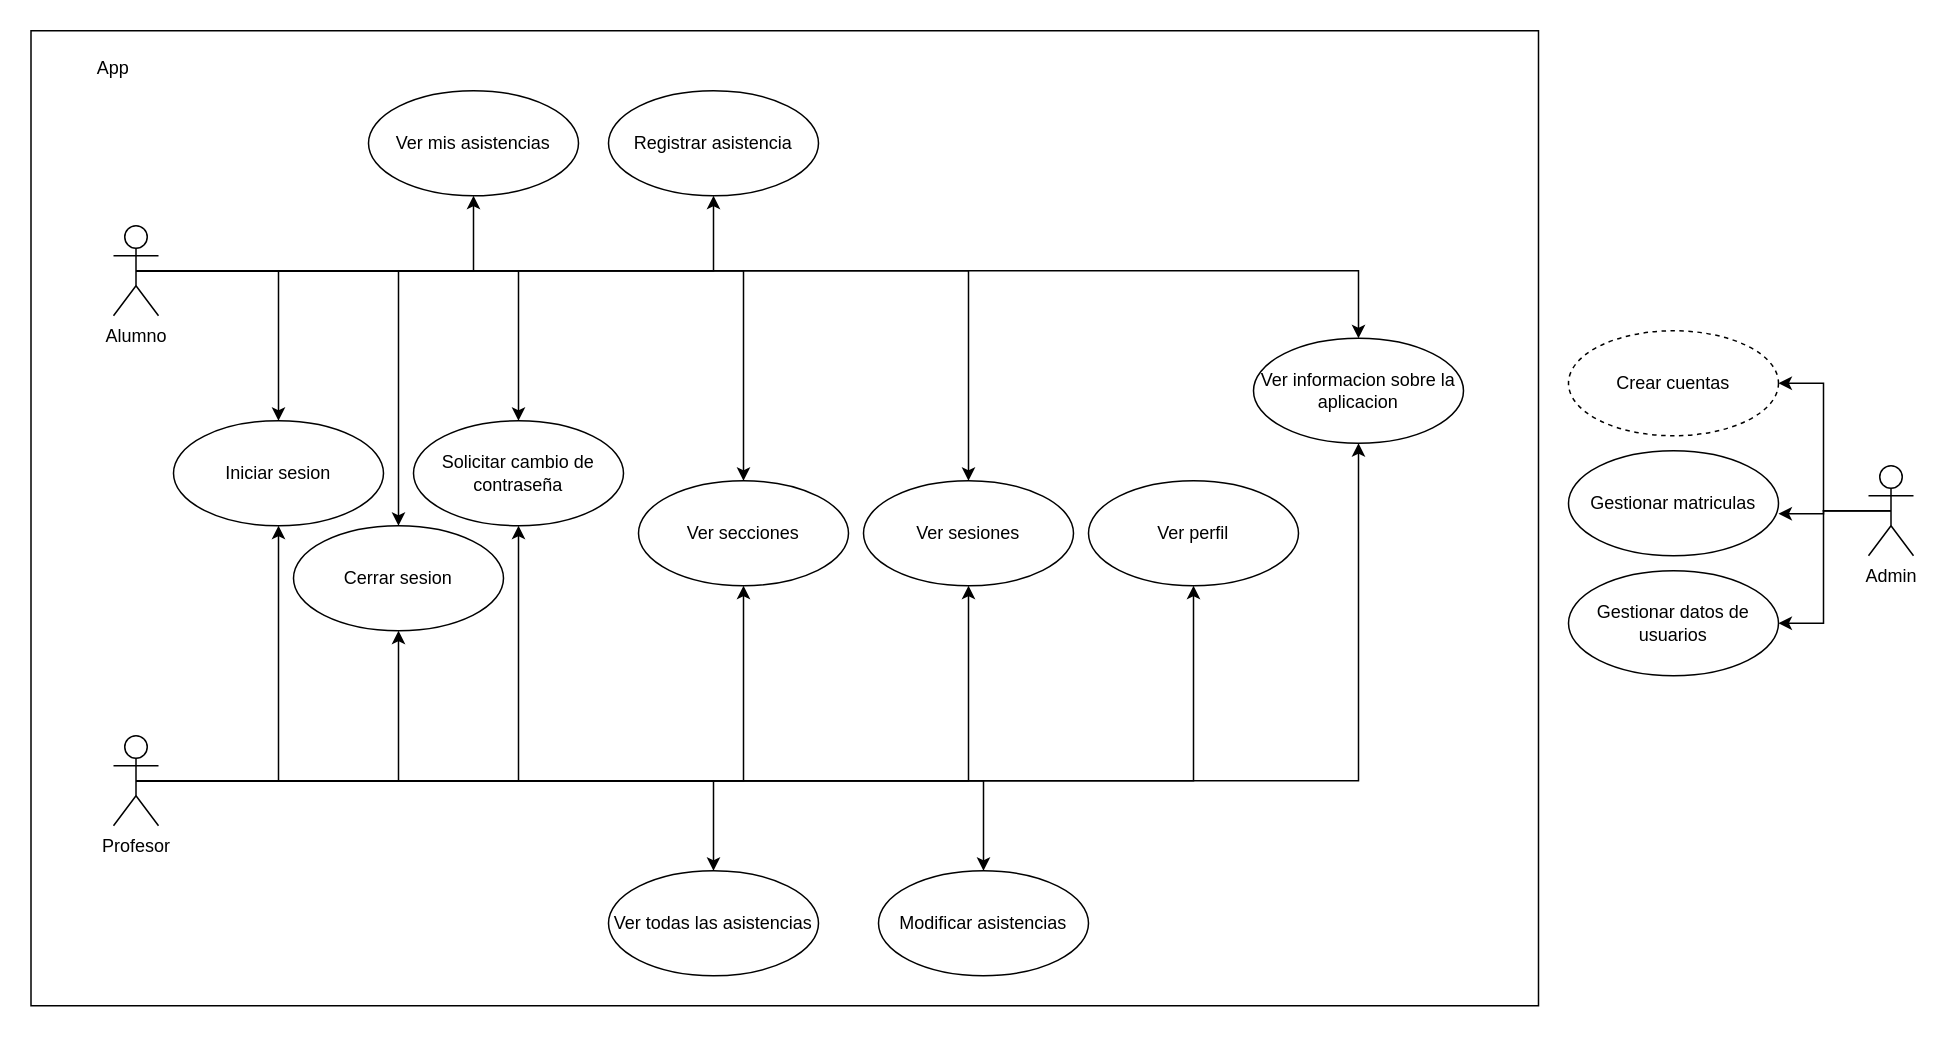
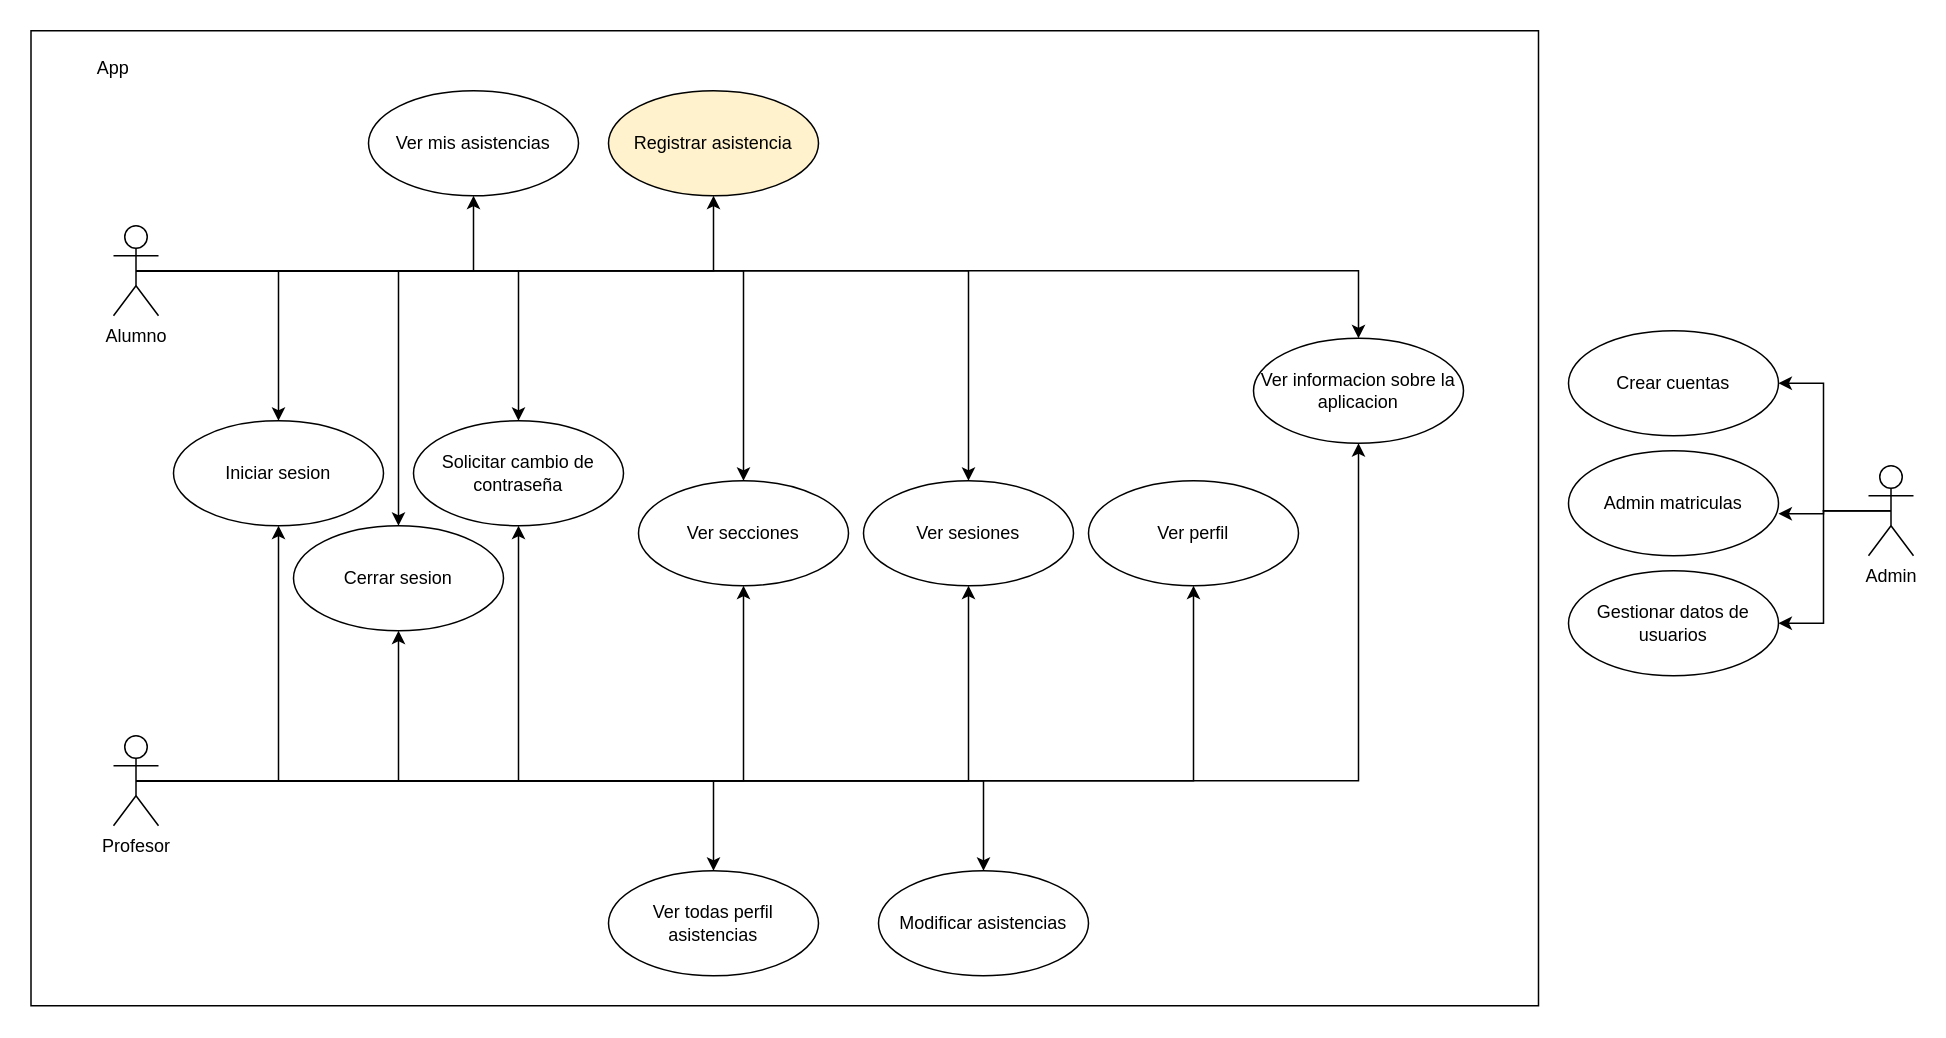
node "Registrar asistencia": fillcolor #ffffff -> #fff2cc
node "Crear cuentas": style dashed -> solid
node "Gestionar matriculas": label "Gestionar matriculas" -> "Admin matriculas"
node "Ver todas las asistencias": label "Ver todas las asistencias" -> "Ver todas perfil asistencias"
